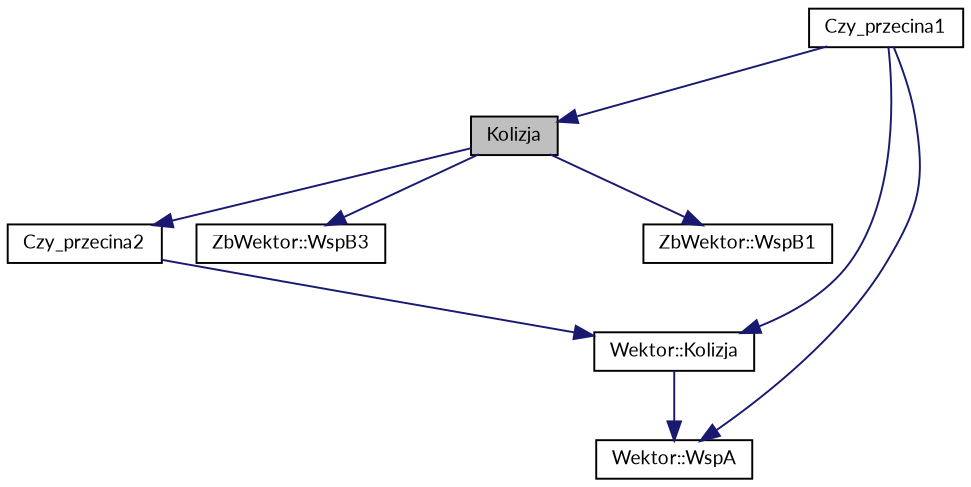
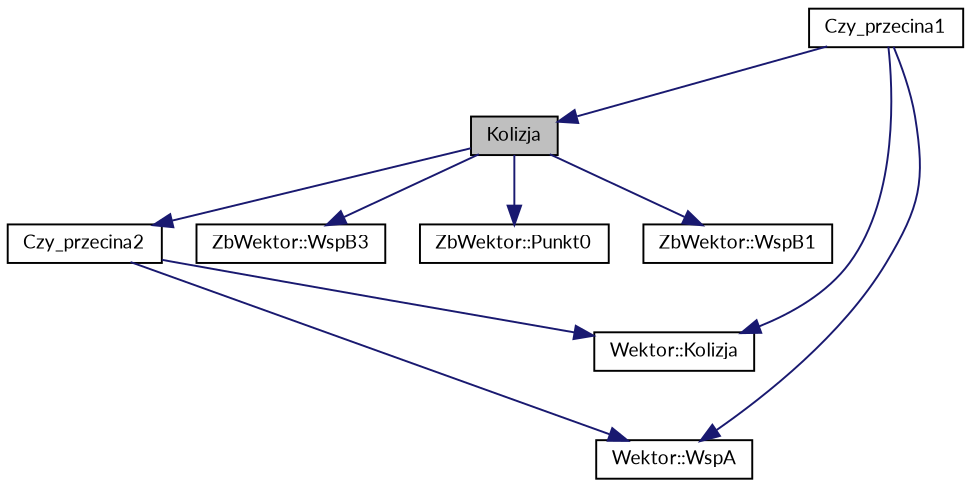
node "ZbWektor::Punkt0": added
edge "Wektor::Kolizja" -> "Wektor::WspA": now "Czy_przecina2" -> "Wektor::WspA"
